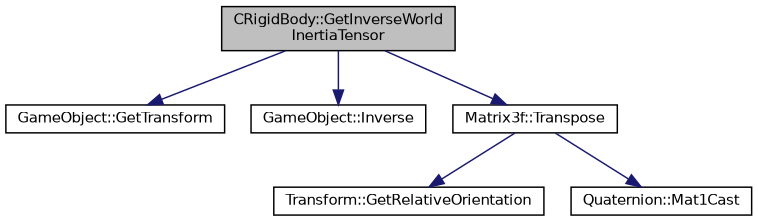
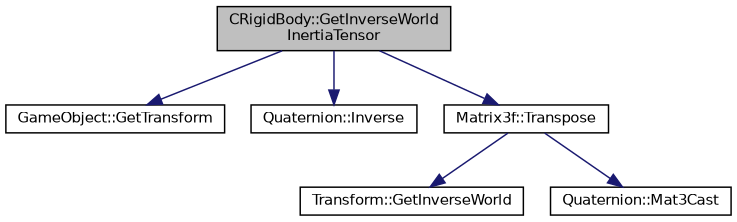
node "GameObject::Inverse": label "GameObject::Inverse" -> "Quaternion::Inverse"
node "Transform::GetRelativeOrientation": label "Transform::GetRelativeOrientation" -> "Transform::GetInverseWorld"
node "Quaternion::Mat1Cast": label "Quaternion::Mat1Cast" -> "Quaternion::Mat3Cast"
